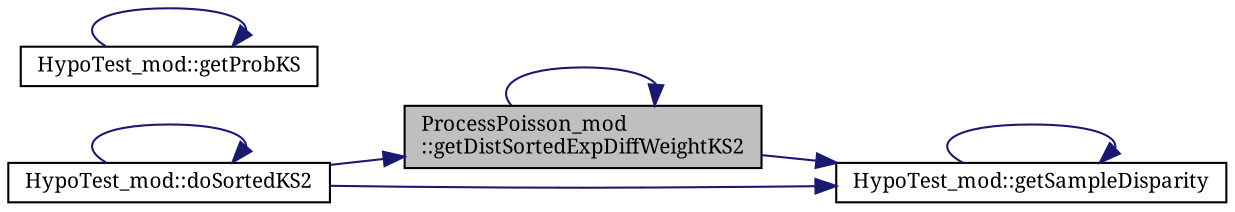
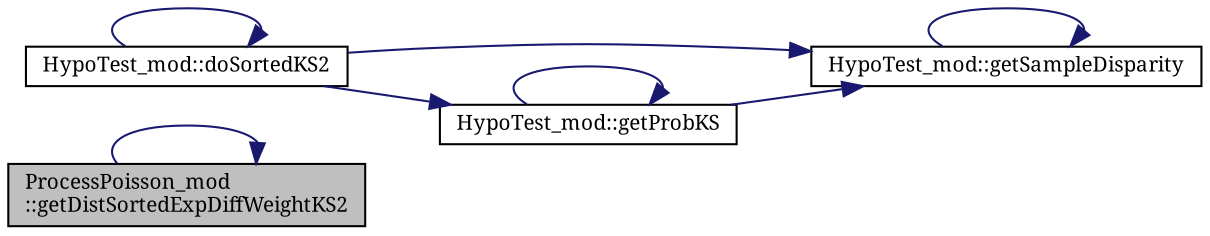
edge "ProcessPoisson_mod ::getDistSortedExpDiffWeightKS2" -> "HypoTest_mod::getSampleDisparity": now "HypoTest_mod::getProbKS" -> "HypoTest_mod::getSampleDisparity"
edge "HypoTest_mod::doSortedKS2" -> "ProcessPoisson_mod ::getDistSortedExpDiffWeightKS2": now "HypoTest_mod::doSortedKS2" -> "HypoTest_mod::getProbKS"
